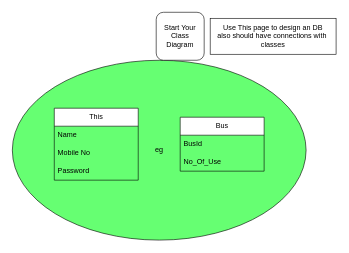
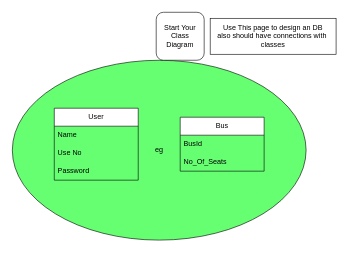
node "This": label "This" -> "User"
node "Mobile No": label "Mobile No" -> "Use No"
node "No_Of_Use": label "No_Of_Use" -> "No_Of_Seats"
